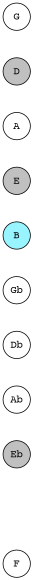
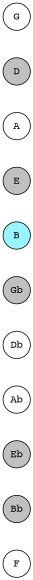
node "Gb": fillcolor white -> gray
node "Bb": added
